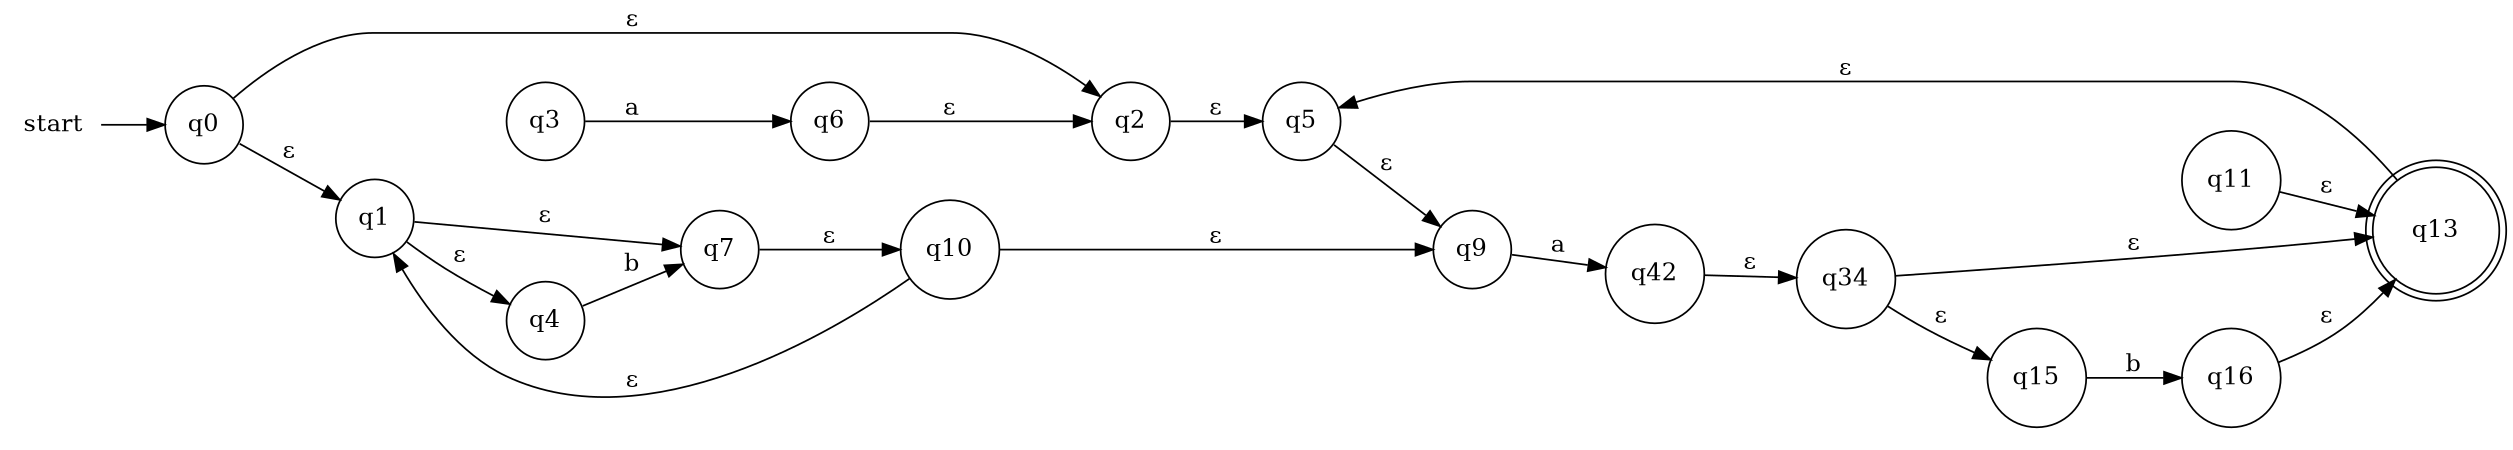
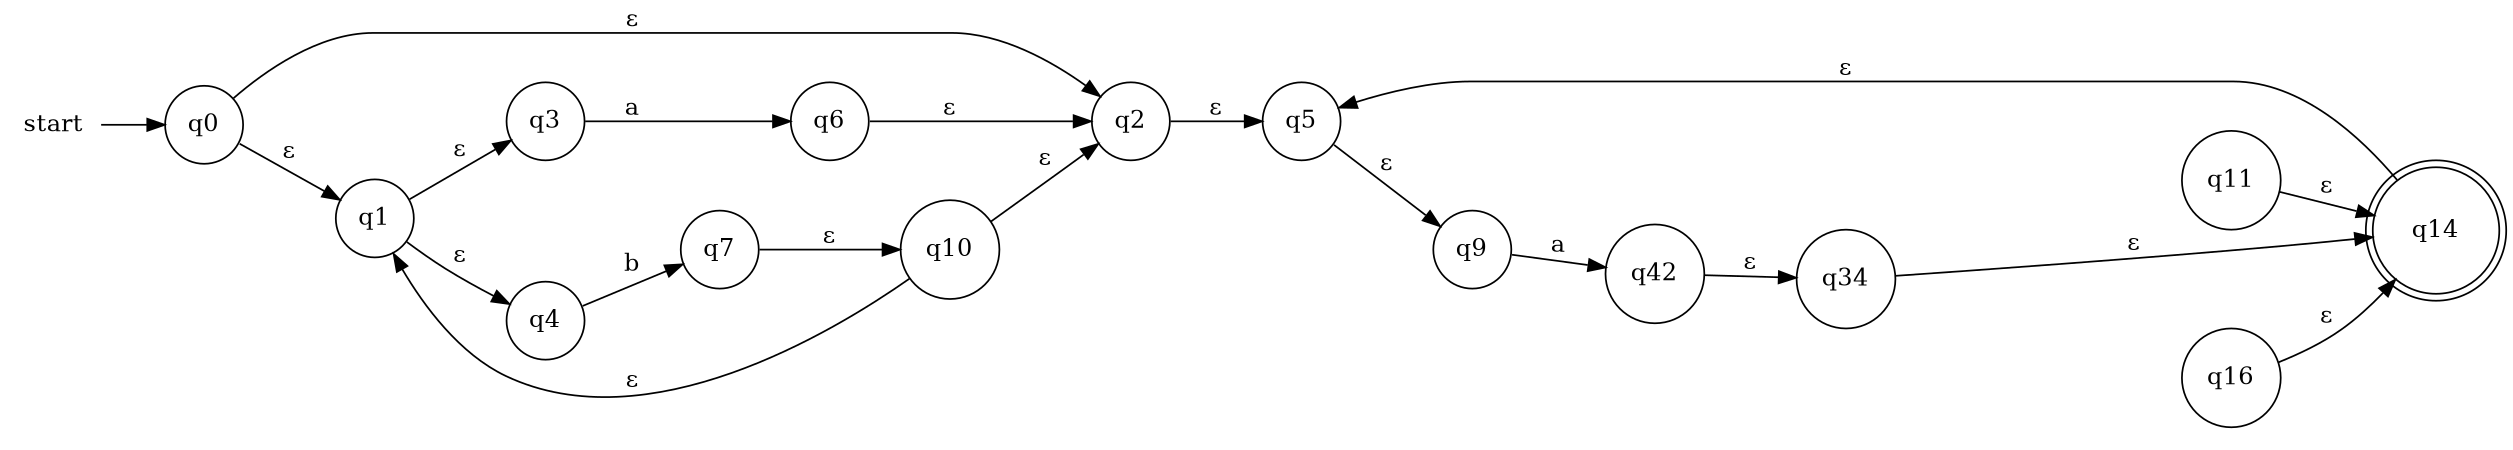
node "q13": label "q13" -> "q14"
edge "q1" -> "q7": now "q1" -> "q3"
edge "q10" -> "q9": now "q10" -> "q2"
node "q15": removed
